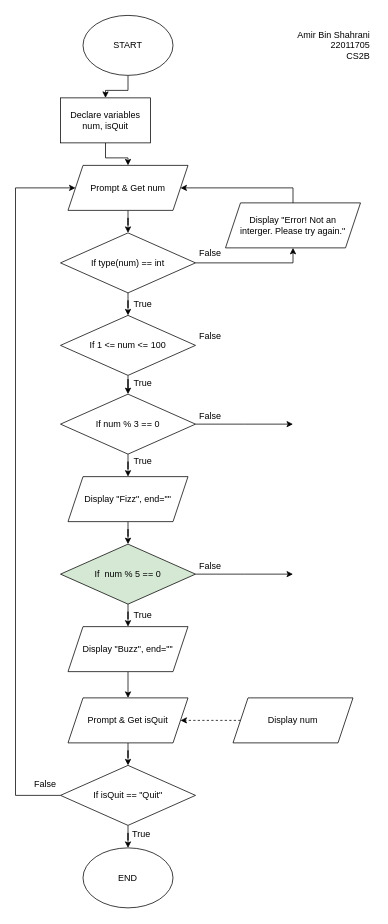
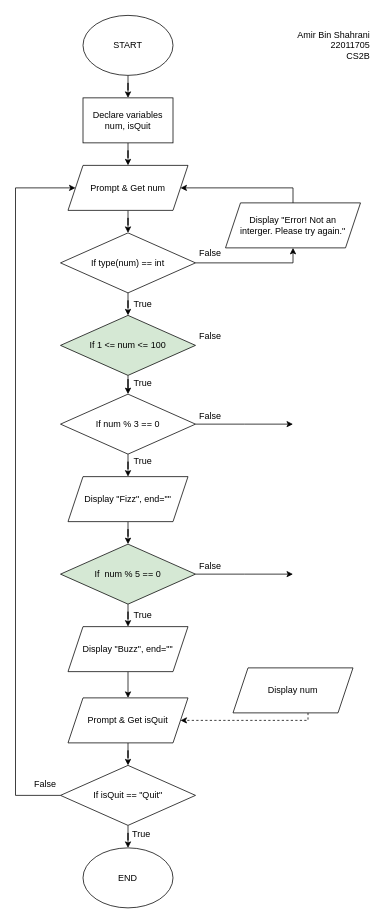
node "Declare variables num, isQuit": moved (105, 120) -> (128, 120)
node "If 1 <= num <= 100": fillcolor #ffffff -> #d5e8d4
node "Display num": moved (293, 720) -> (293, 690)
